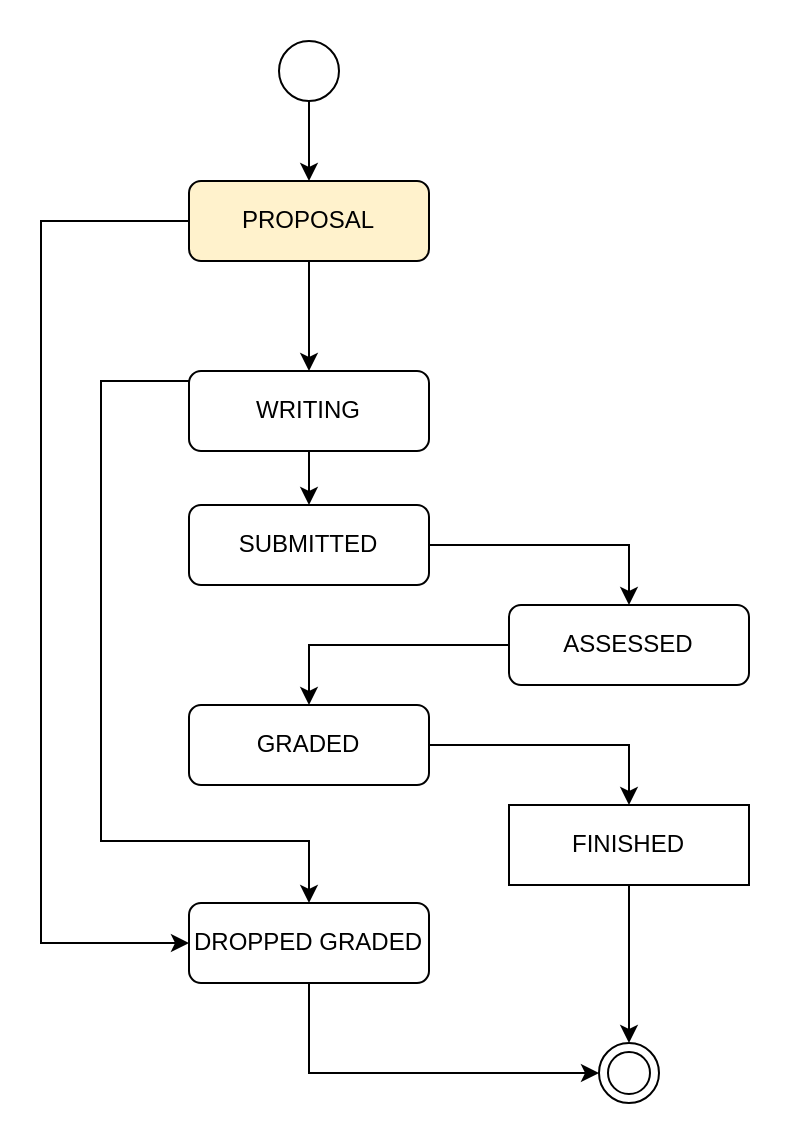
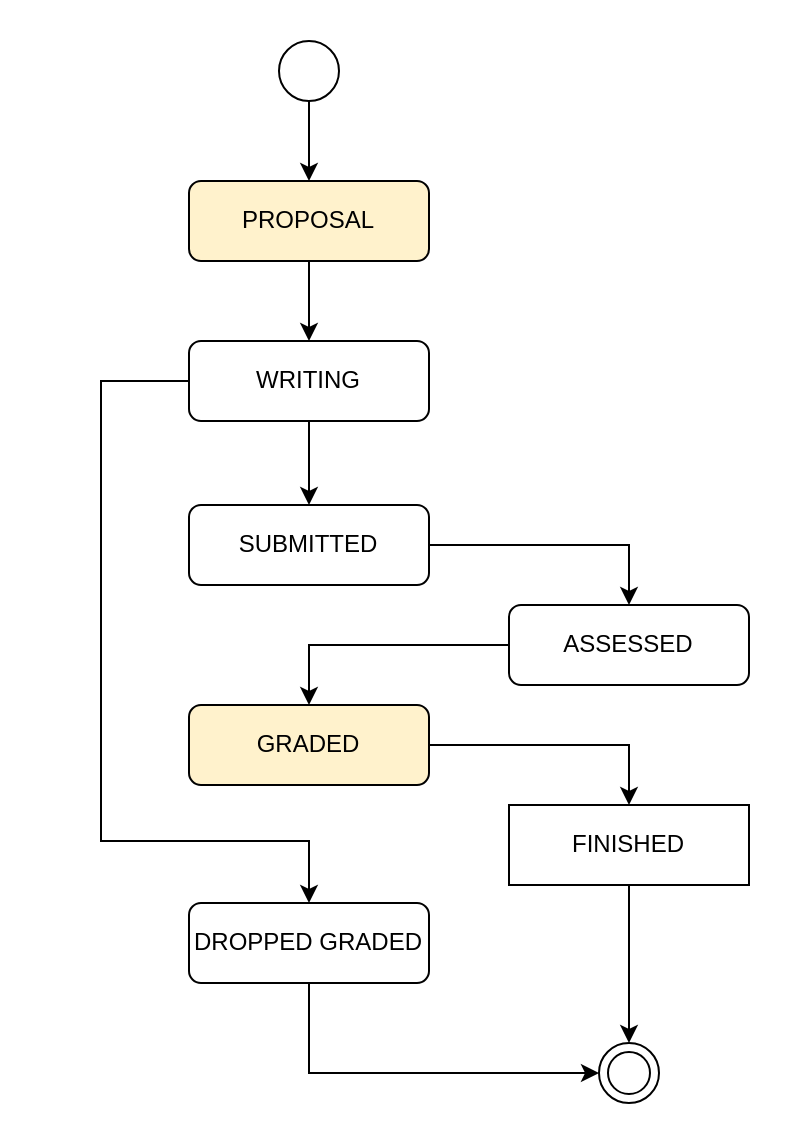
node "WRITING": moved (309, 411) -> (309, 381)
edge "PROPOSAL" -> "DROPPED GRADED": removed
node "GRADED": fillcolor #ffffff -> #fff2cc
